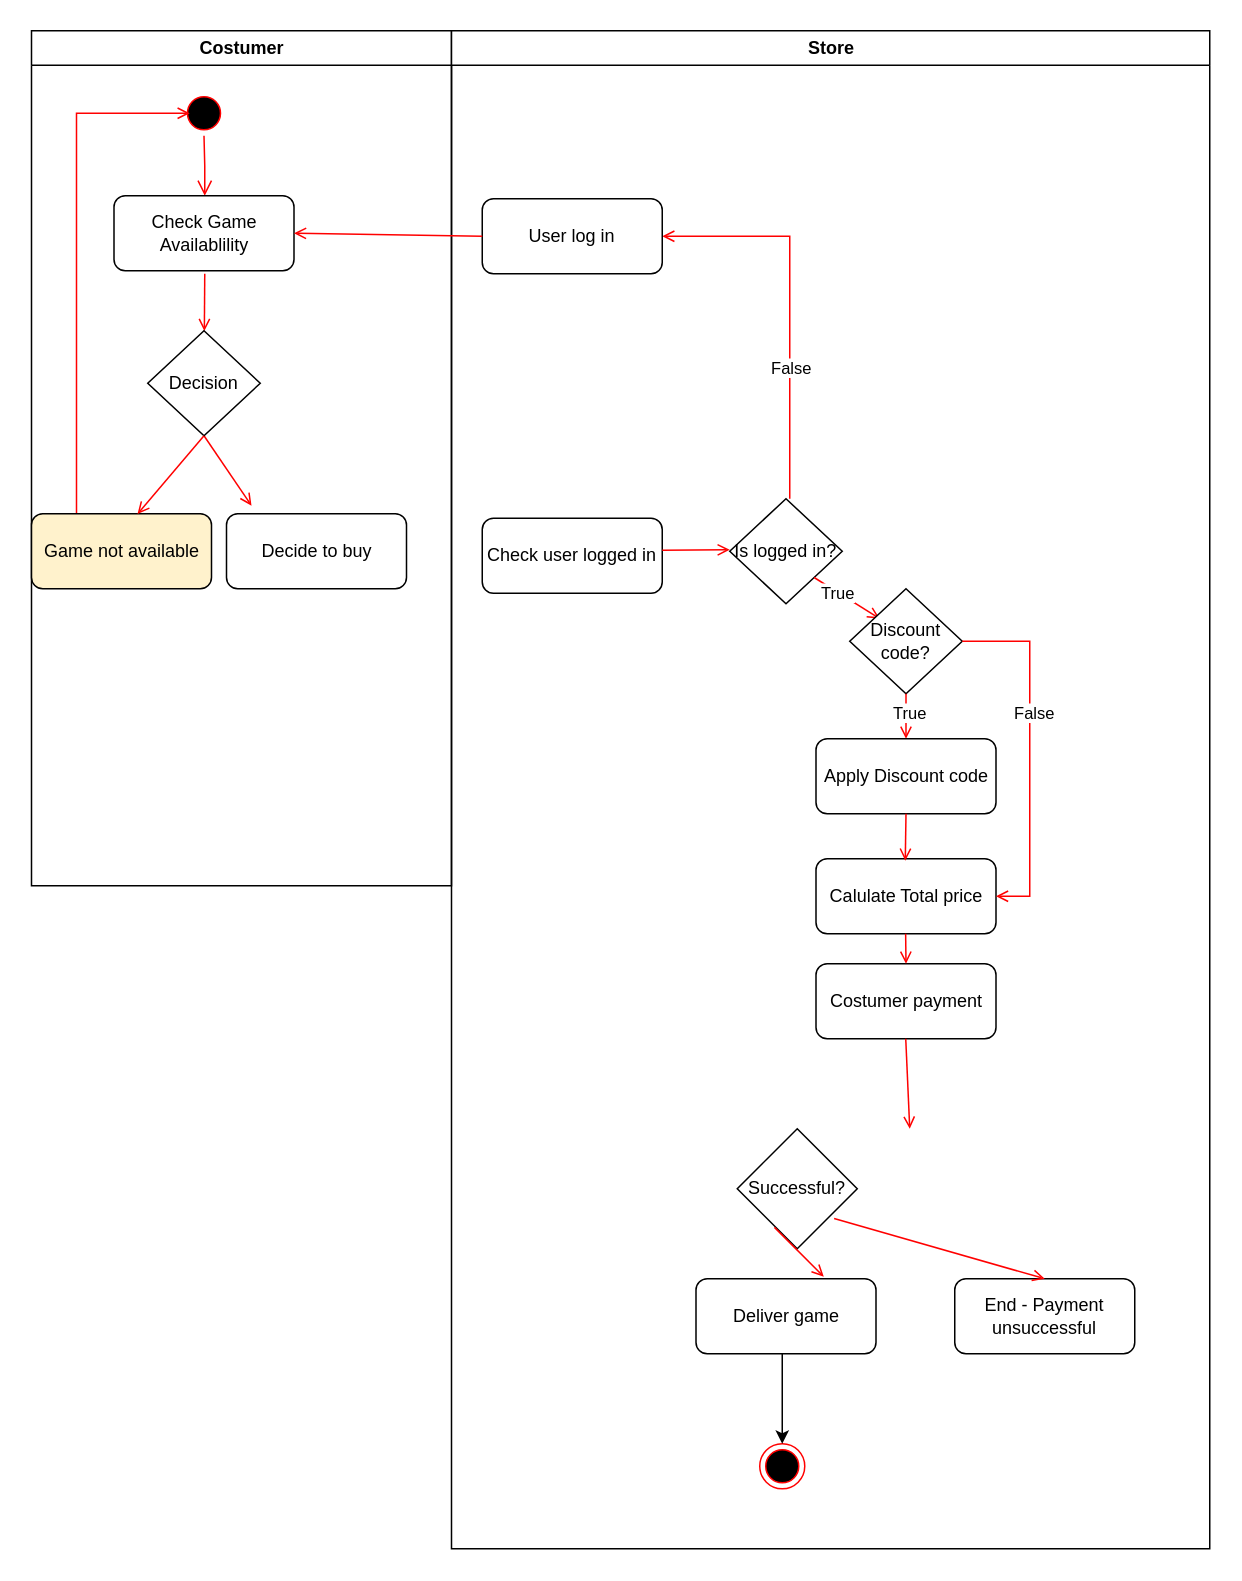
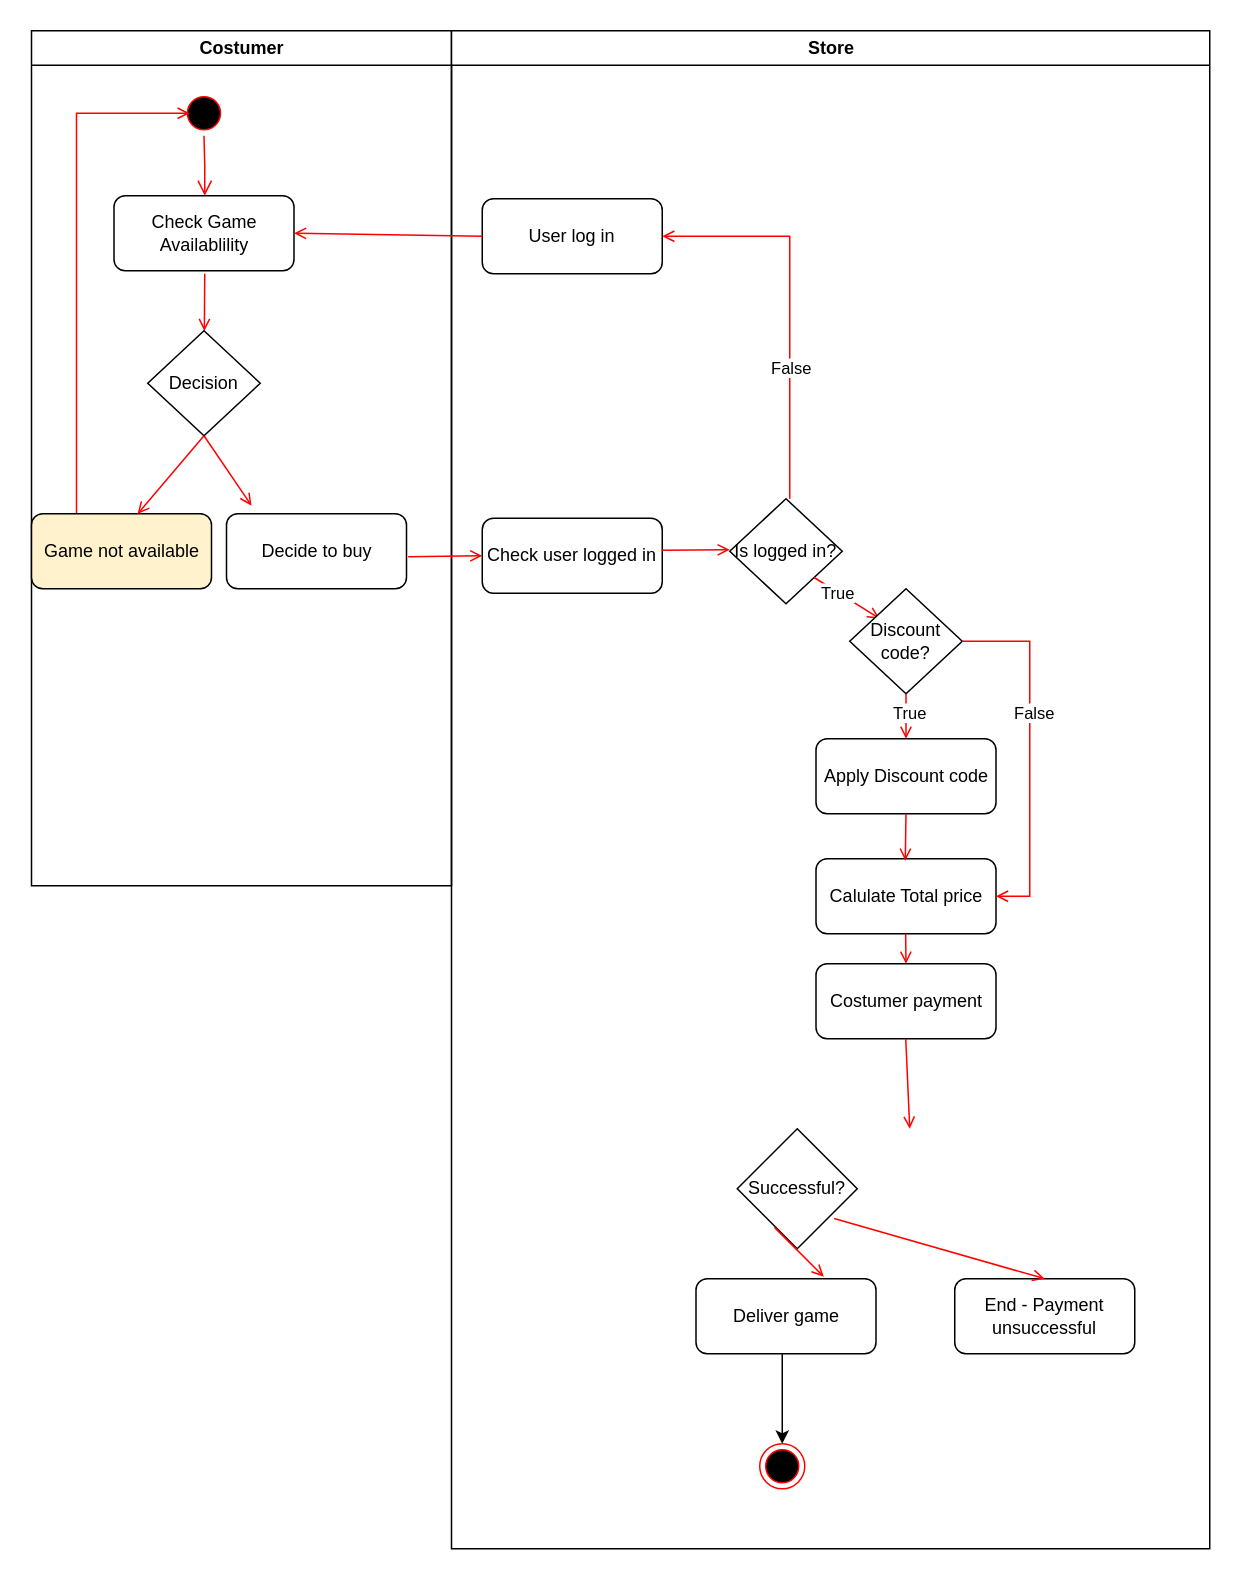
edge "Decide to buy" -> "Check user logged in": added
